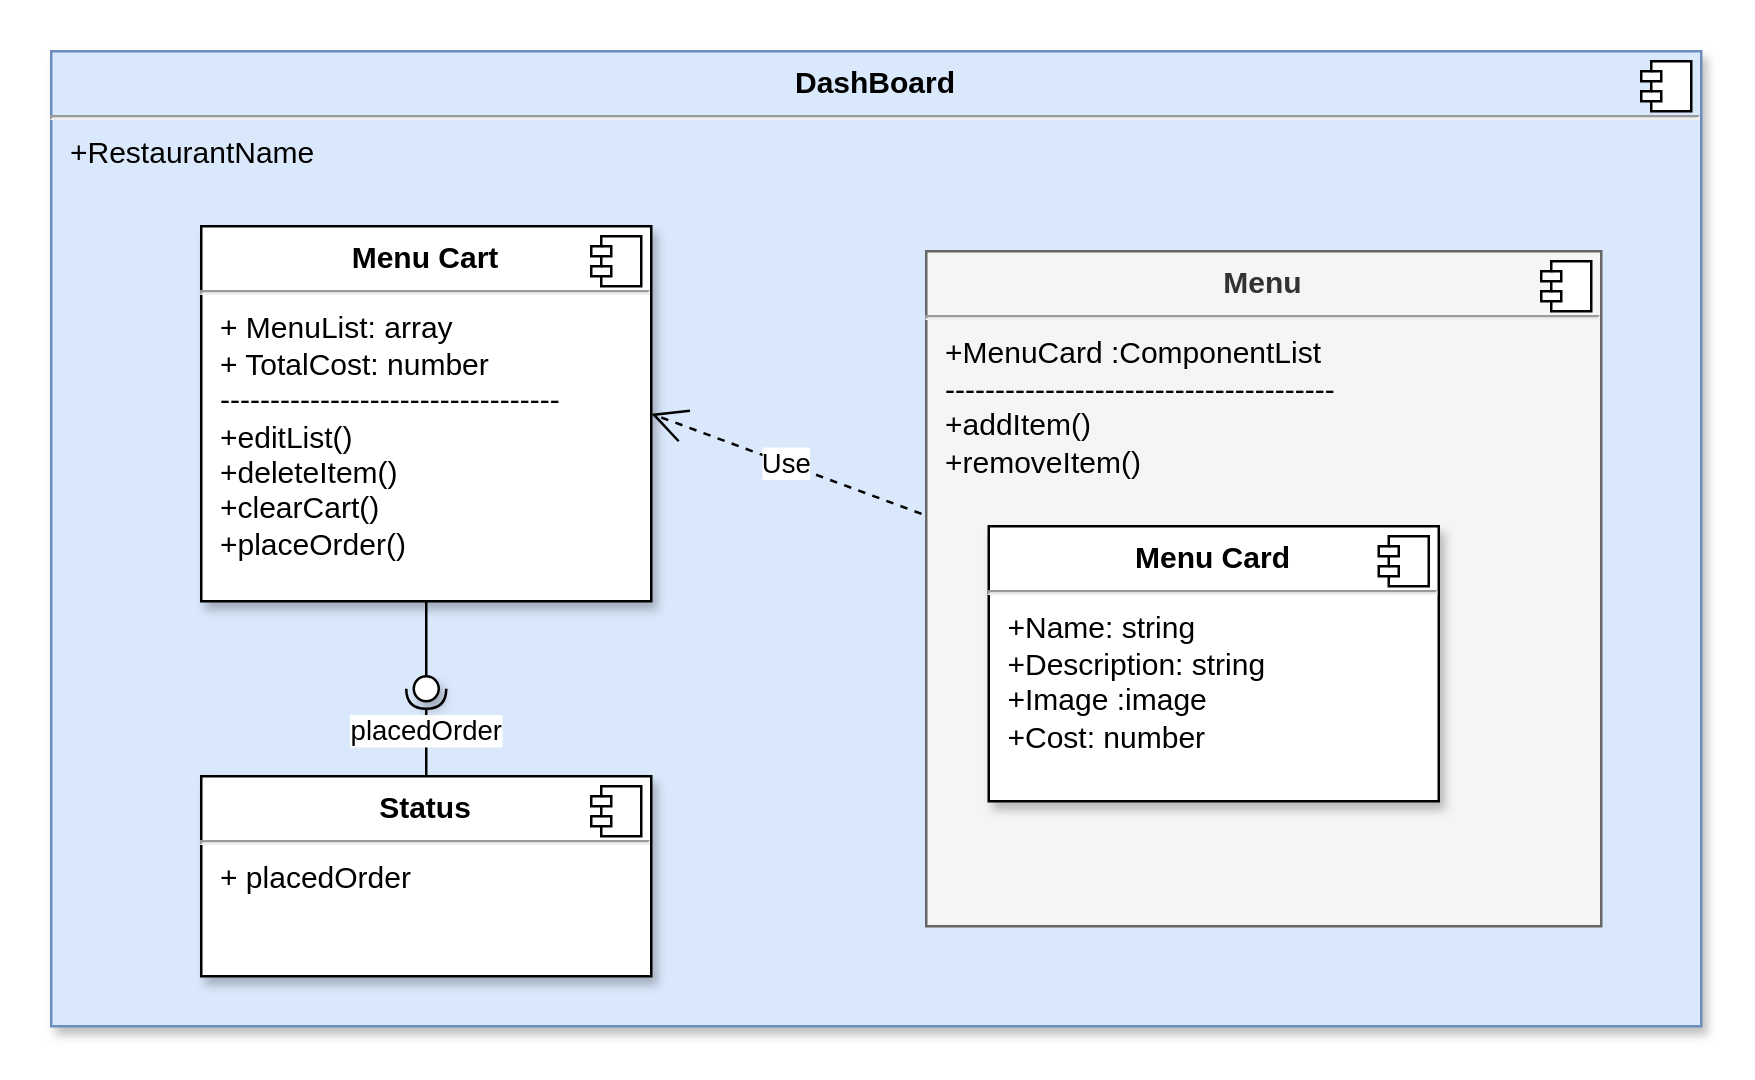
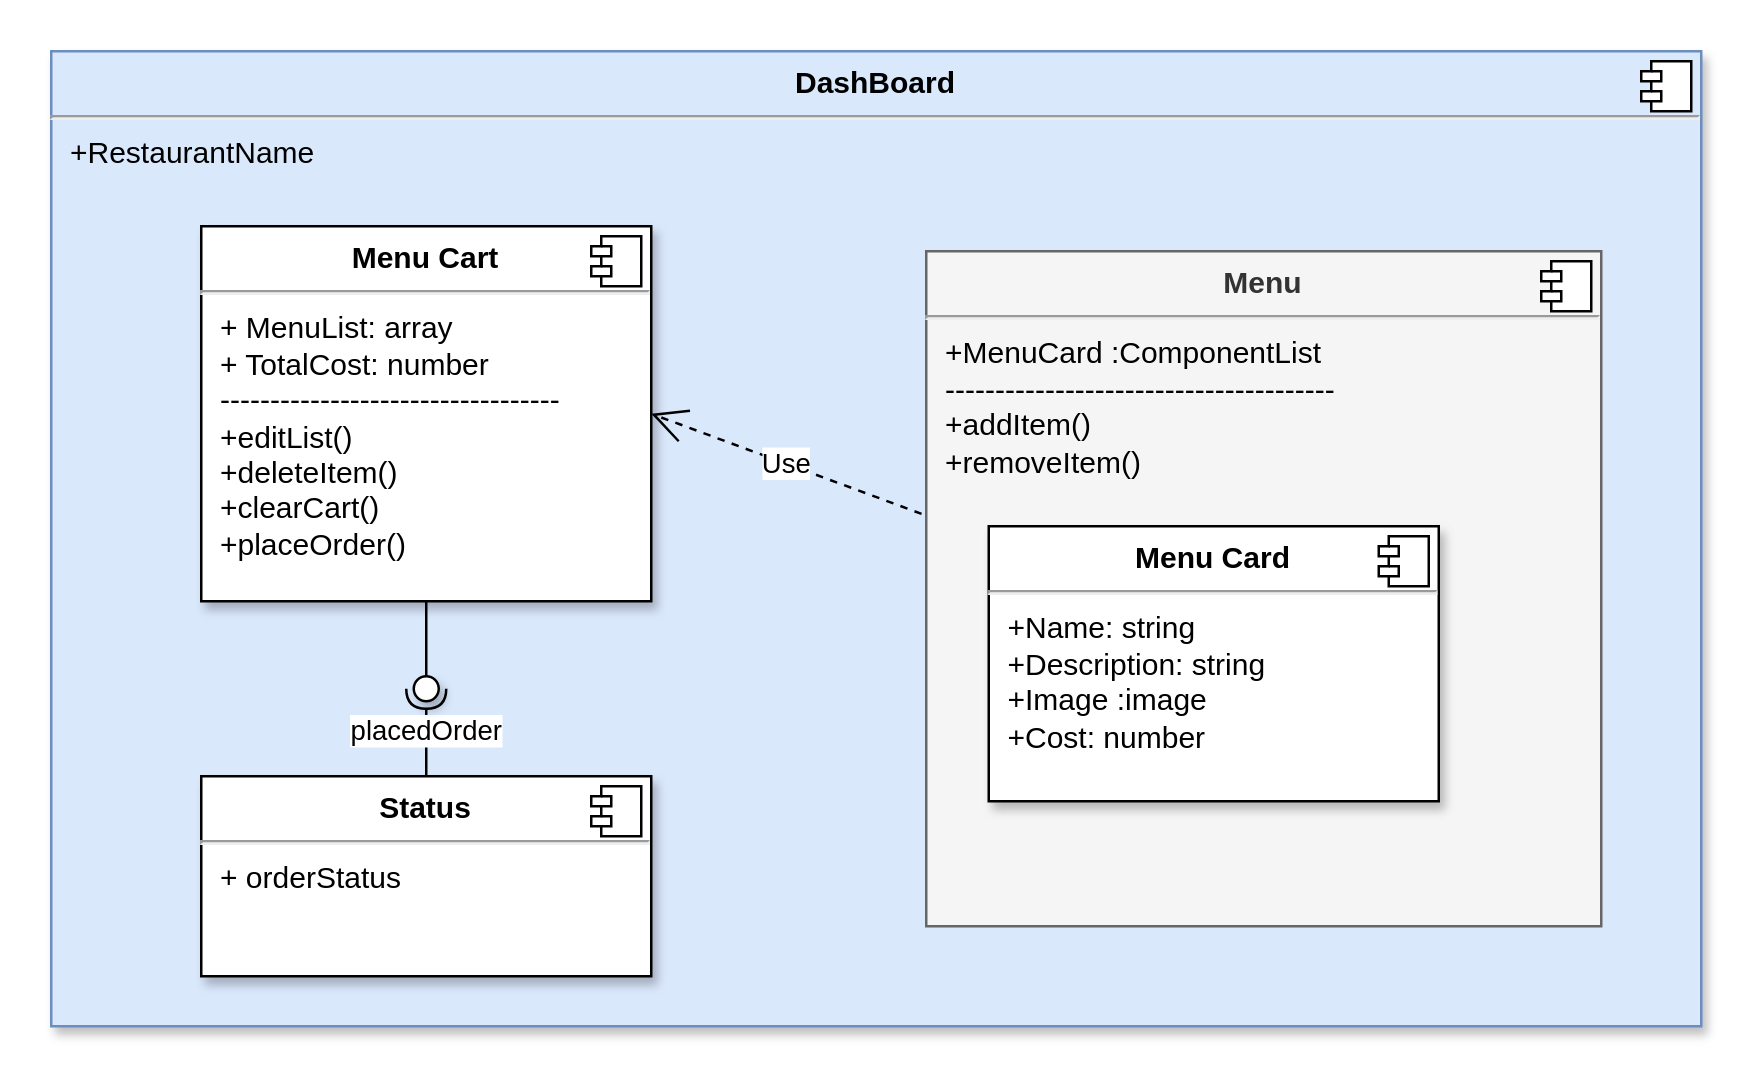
node "Status + placedOrder": label "Status + placedOrder" -> "Status + orderStatus"
